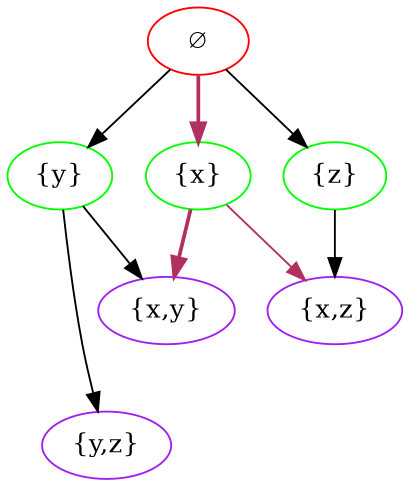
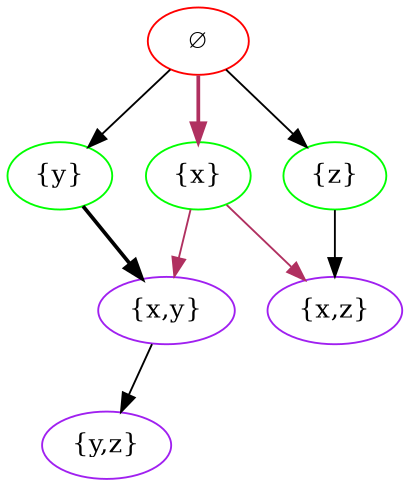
edge "{x}" -> "{x,y}": style bold -> solid
edge "{y}" -> "{x,y}": style solid -> bold
edge "{y}" -> "{y,z}": now "{x,y}" -> "{y,z}"
